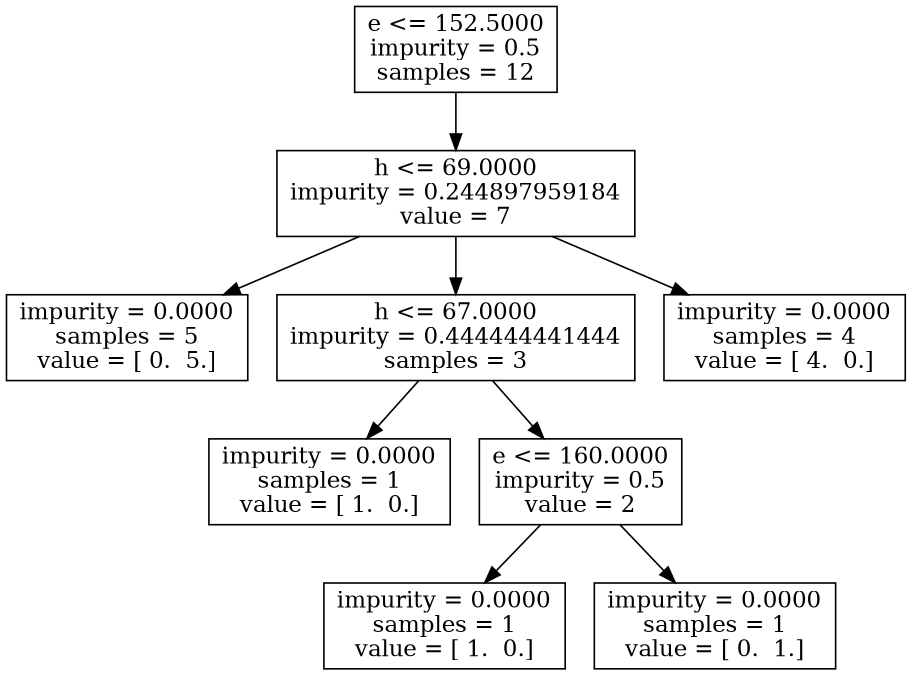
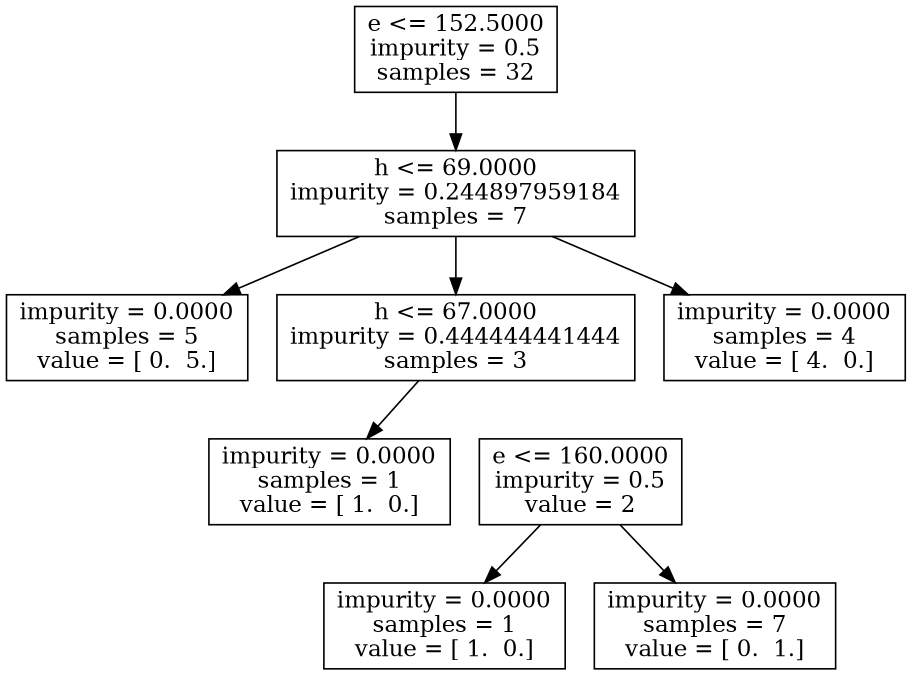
node "e <= 152.5000 impurity = 0.5 samples = 12": label "e <= 152.5000 impurity = 0.5 samples = 12" -> "e <= 152.5000 impurity = 0.5 samples = 32"
node "h <= 69.0000 impurity = 0.244897959184 value = 7": label "h <= 69.0000 impurity = 0.244897959184 value = 7" -> "h <= 69.0000 impurity = 0.244897959184 samples = 7"
edge "h <= 67.0000 impurity = 0.444444441444 samples = 3" -> "e <= 160.0000 impurity = 0.5 value = 2": removed
node "impurity = 0.0000 samples = 1 value = [ 0.  1.]": label "impurity = 0.0000 samples = 1 value = [ 0.  1.]" -> "impurity = 0.0000 samples = 7 value = [ 0.  1.]"
